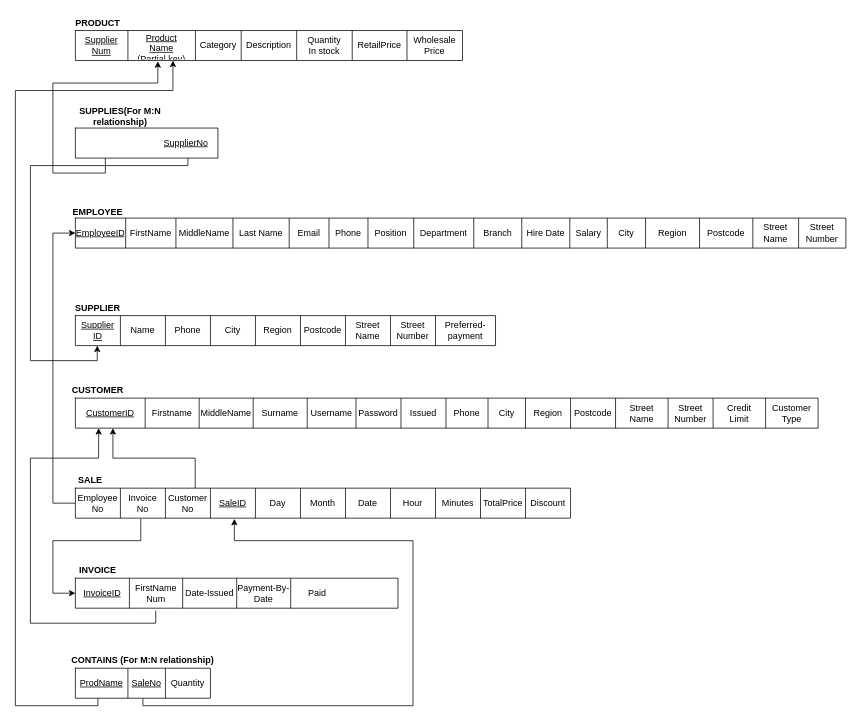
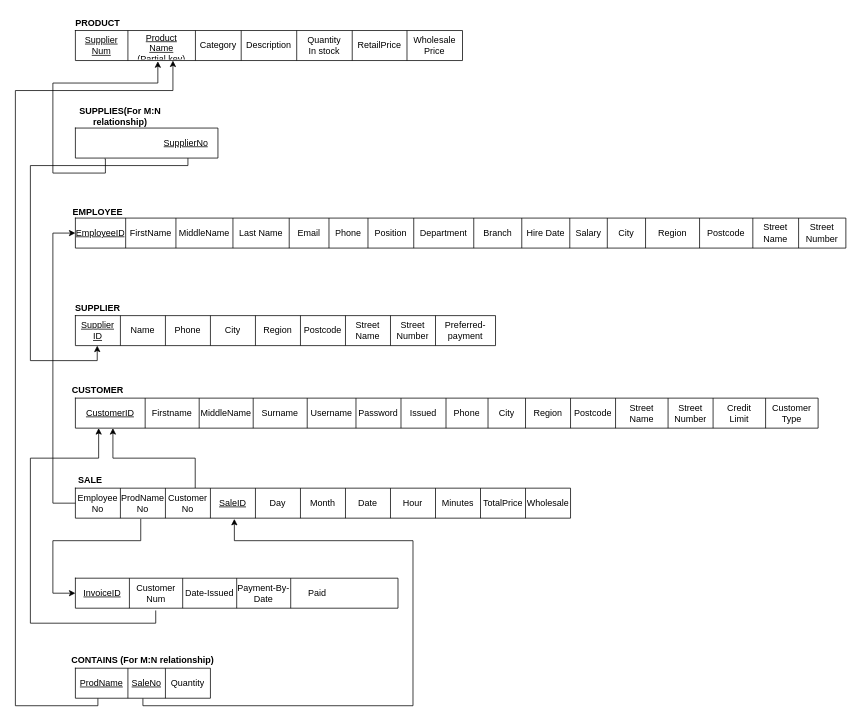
node "Invoice No": label "Invoice No" -> "ProdName No"
node "Discount": label "Discount" -> "Wholesale"
node "INVOICE": removed
node "FirstName Num": label "FirstName Num" -> "Customer Num"
